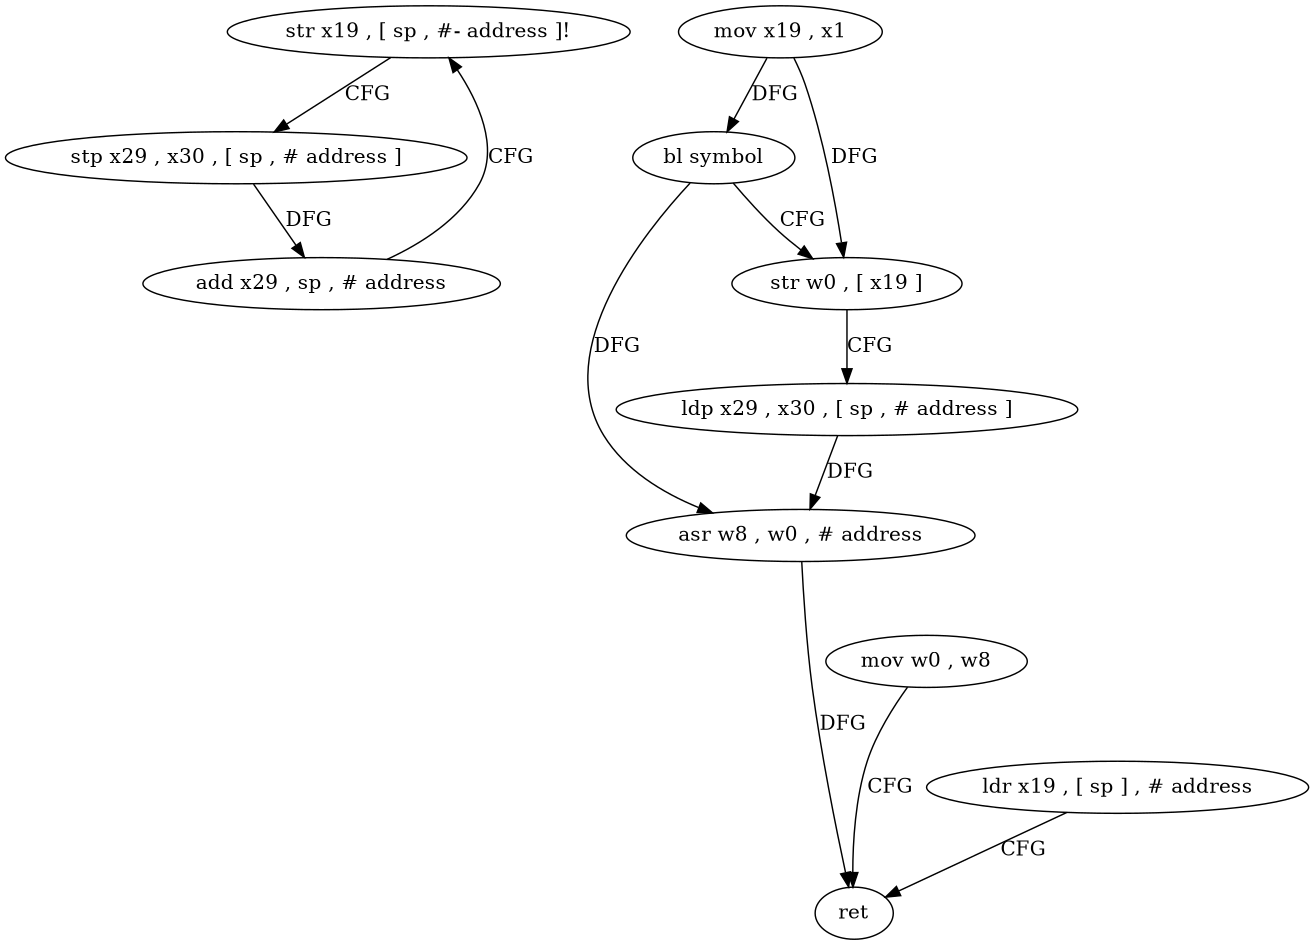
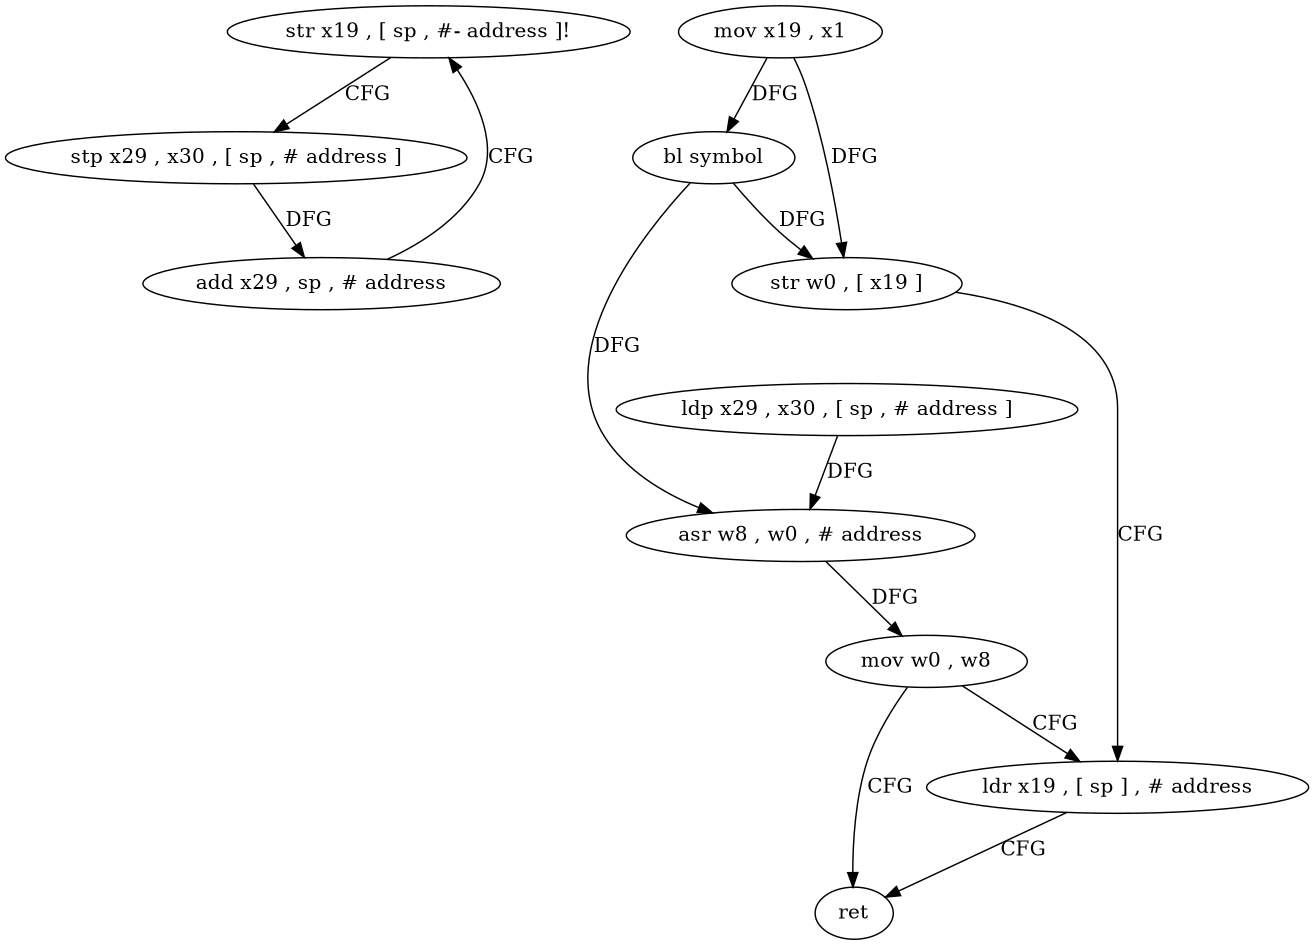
edge "bl symbol" -> "str w0 , [ x19 ]": label "CFG" -> "DFG"
edge "str w0 , [ x19 ]" -> "ldp x29 , x30 , [ sp , # address ]": now "str w0 , [ x19 ]" -> "ldr x19 , [ sp ] , # address"
edge "asr w8 , w0 , # address" -> "ret": now "asr w8 , w0 , # address" -> "mov w0 , w8"
edge "mov w0 , w8" -> "ldr x19 , [ sp ] , # address": added, label "CFG"
